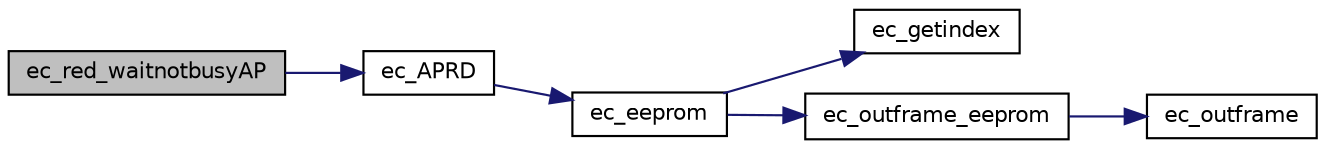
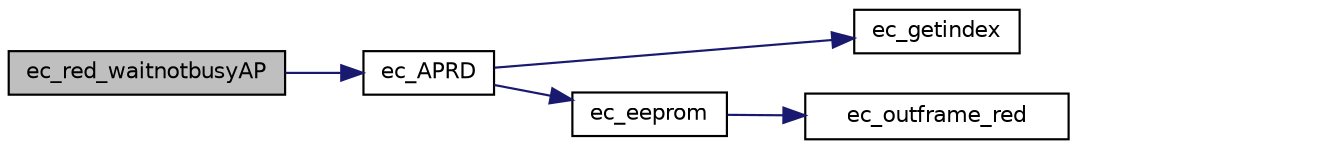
edge "ec_eeprom" -> "ec_getindex": now "ec_APRD" -> "ec_getindex"
node "ec_outframe_eeprom": label "ec_outframe_eeprom" -> "ec_outframe_red"
node "ec_outframe": removed
